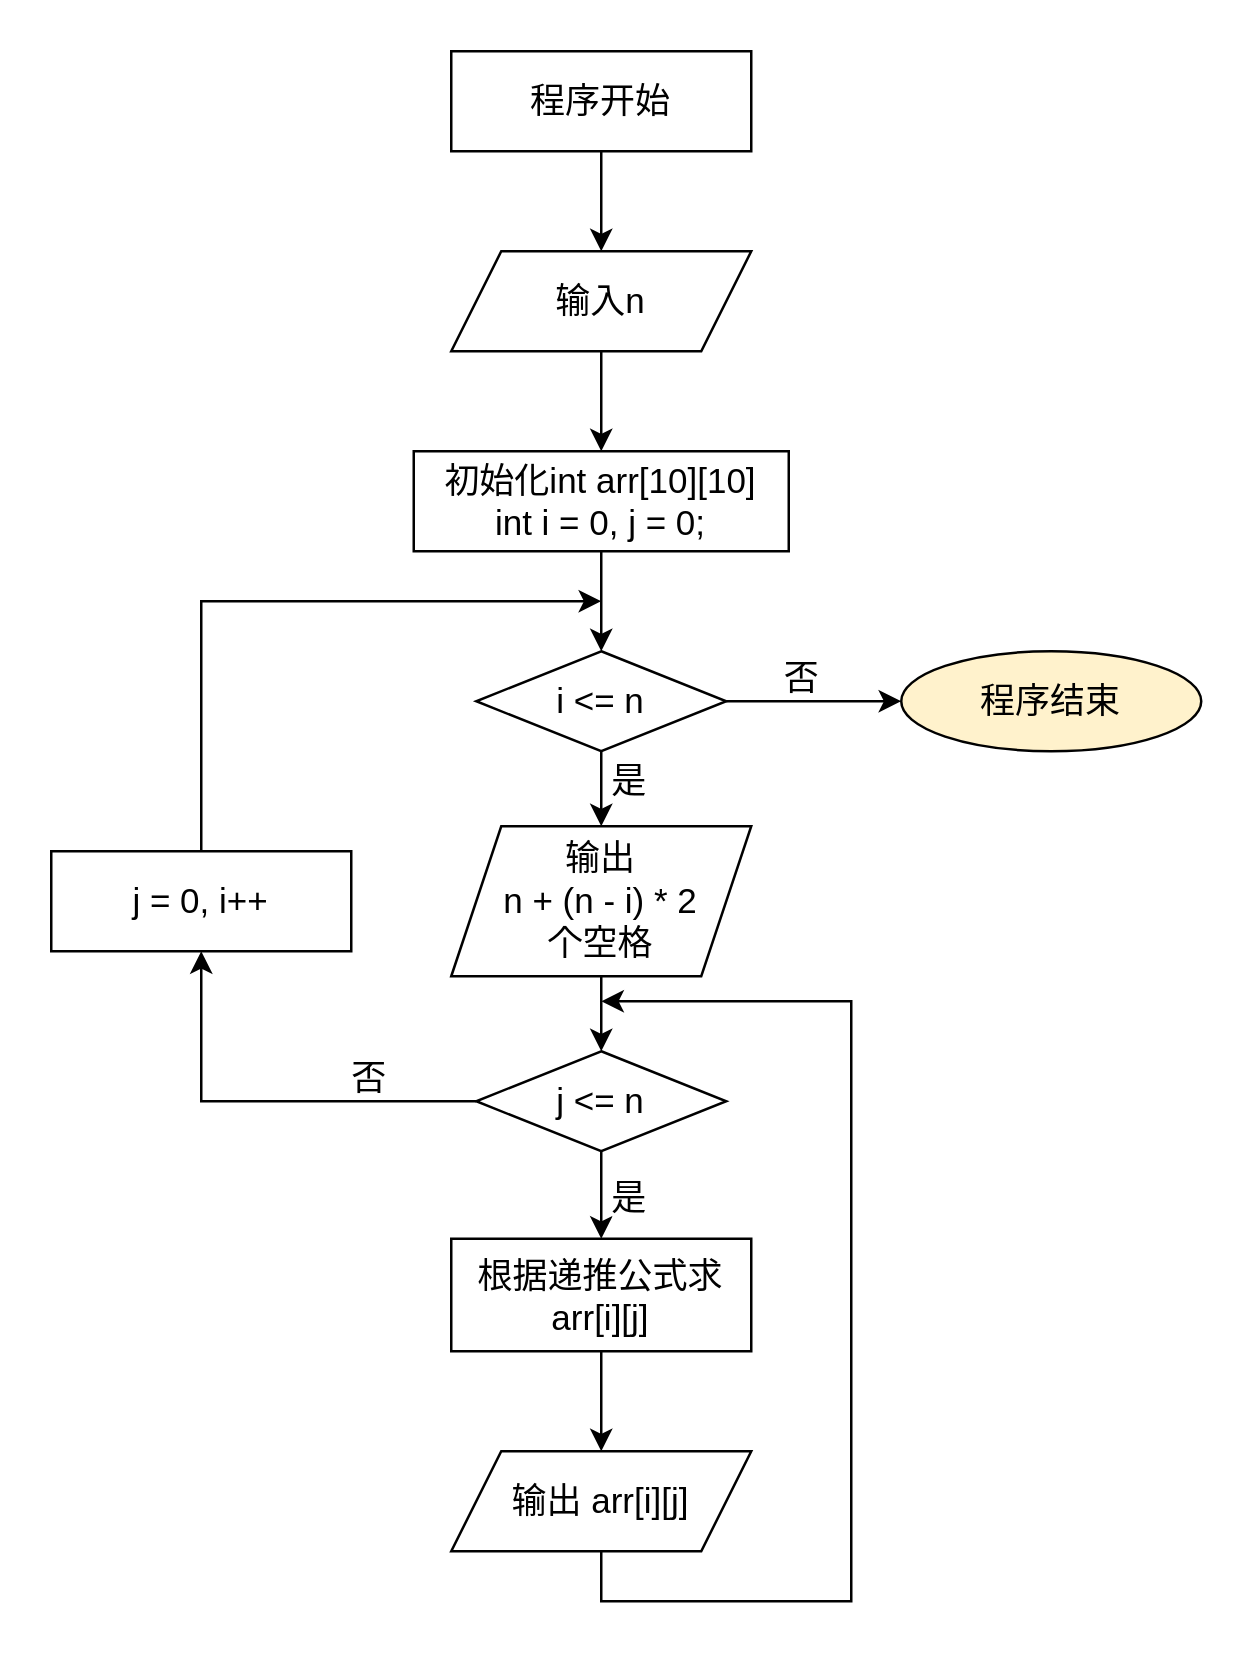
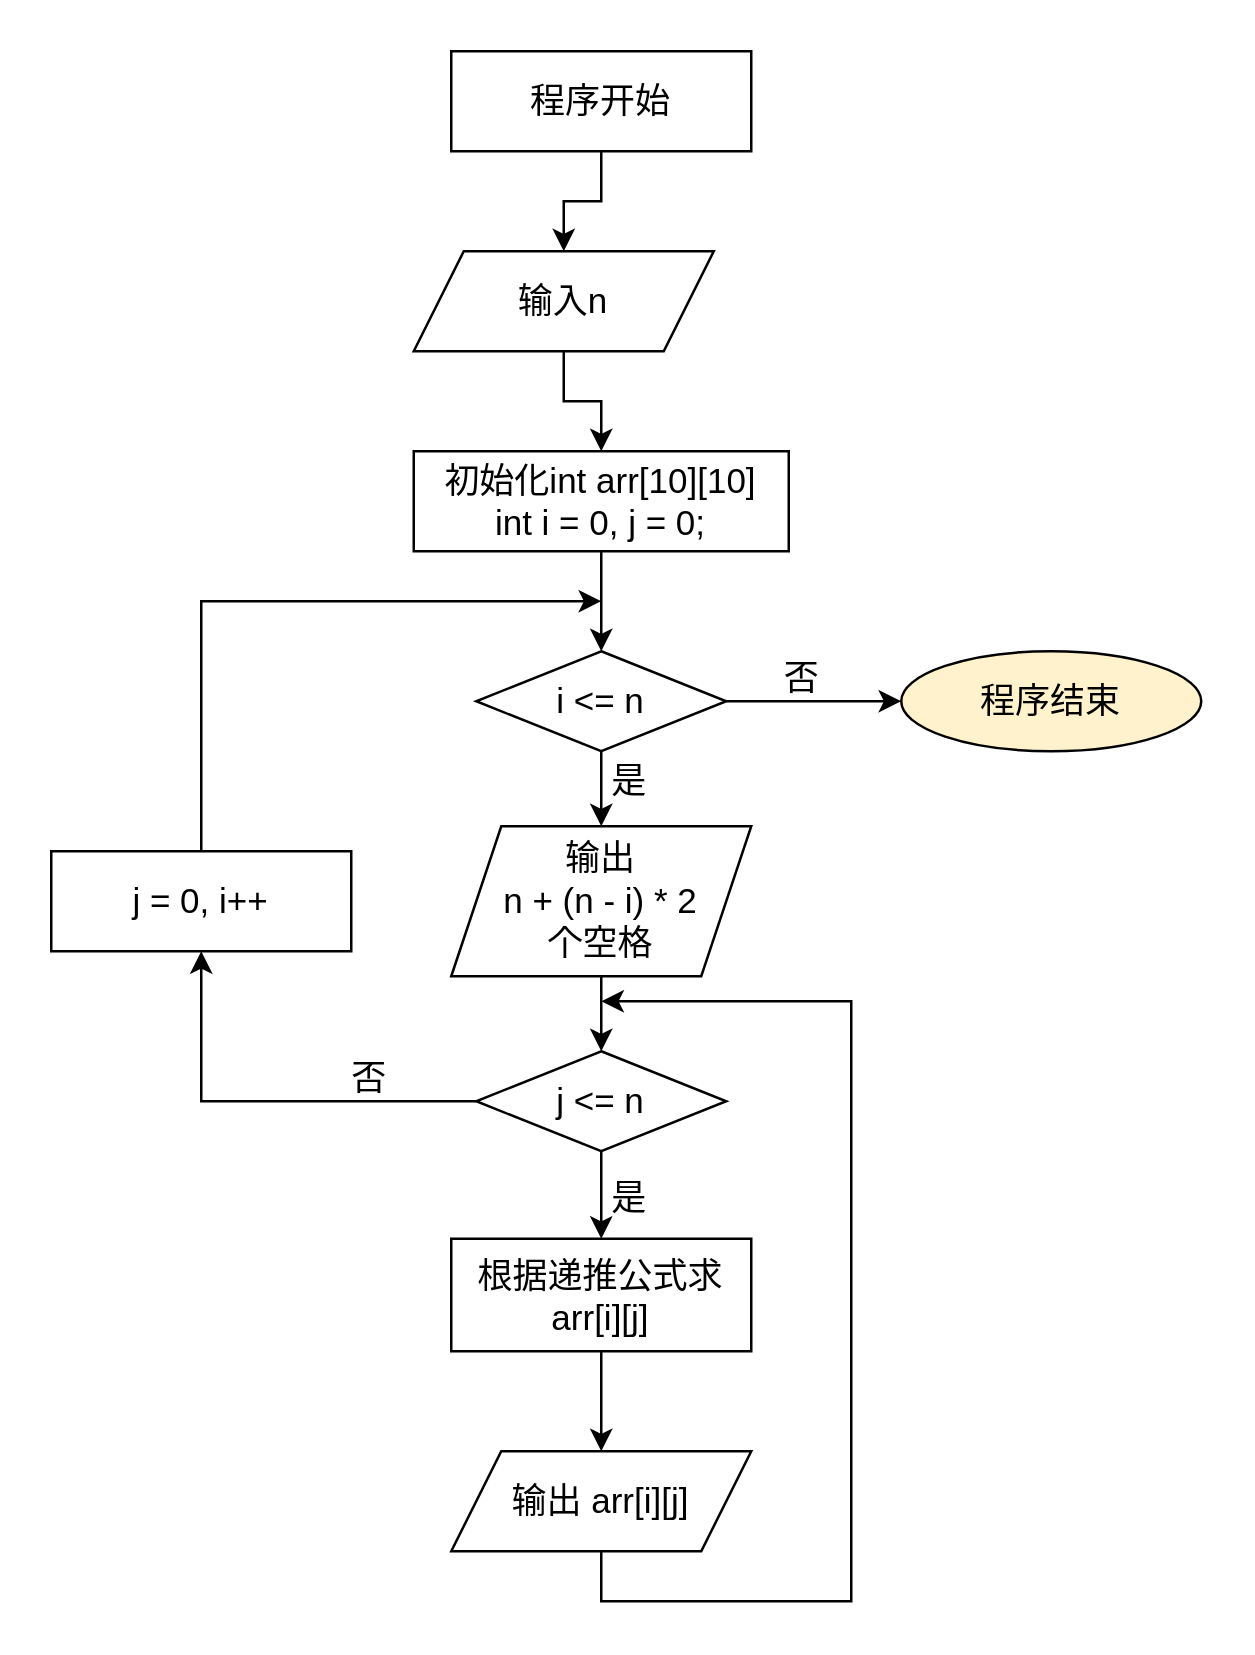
node "输入n": moved (601, 301) -> (564, 301)
